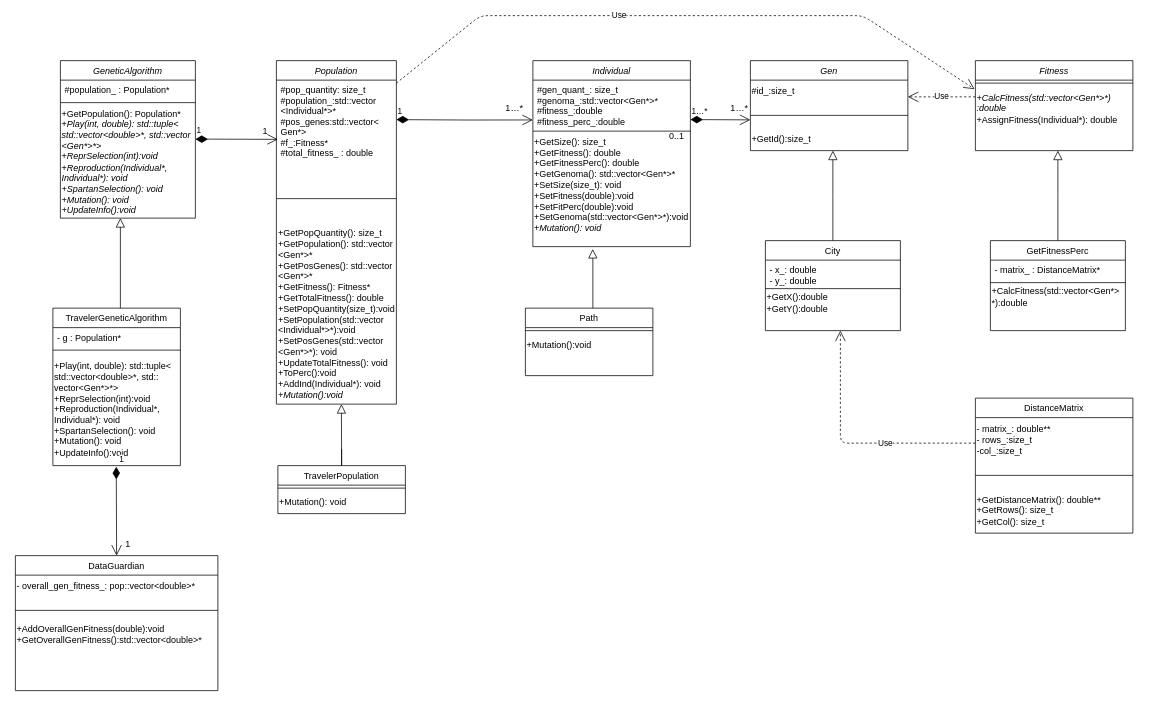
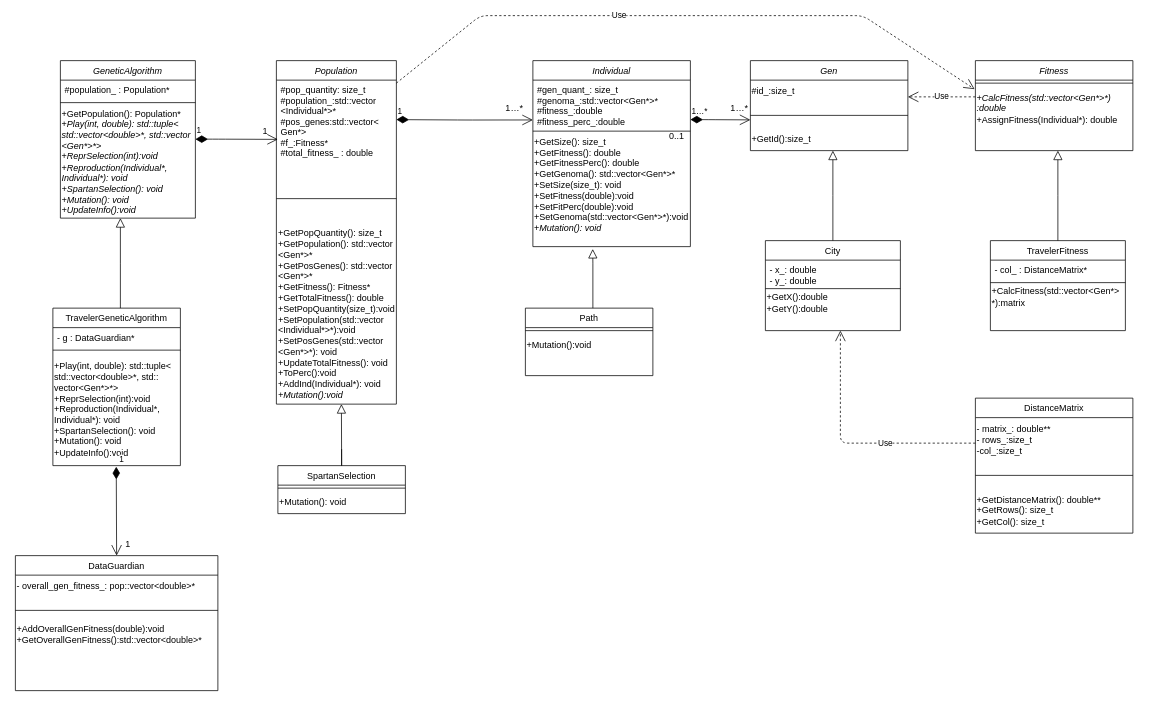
node "GetFitnessPerc": label "GetFitnessPerc" -> "TravelerFitness"
node "- matrix_ : DistanceMatrix*": label "- matrix_ : DistanceMatrix*" -> "- col_ : DistanceMatrix*"
node "+CalcFitness(std::vector<Gen*> *):double": label "+CalcFitness(std::vector<Gen*> *):double" -> "+CalcFitness(std::vector<Gen*> *):matrix"
node "- g : Population*": label "- g : Population*" -> "- g : DataGuardian*"
node "TravelerPopulation": label "TravelerPopulation" -> "SpartanSelection"
